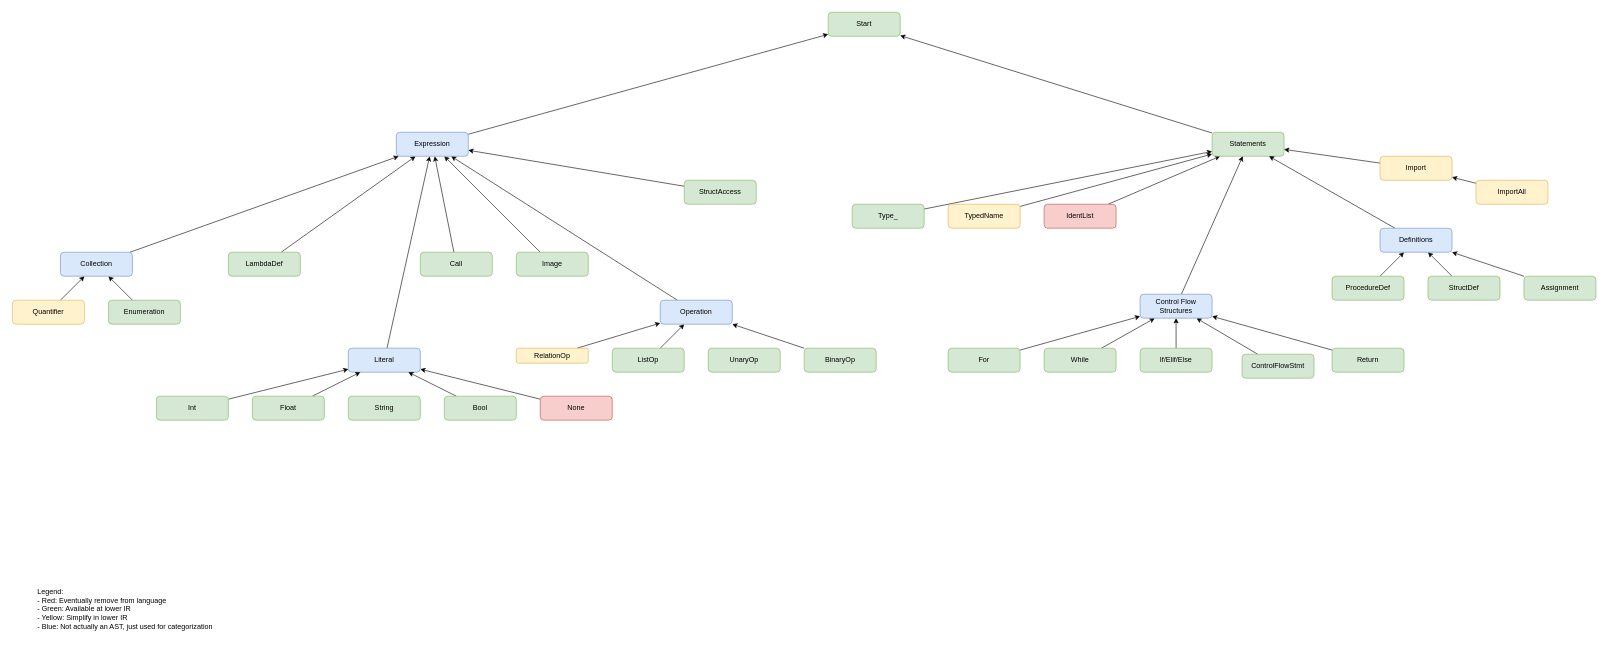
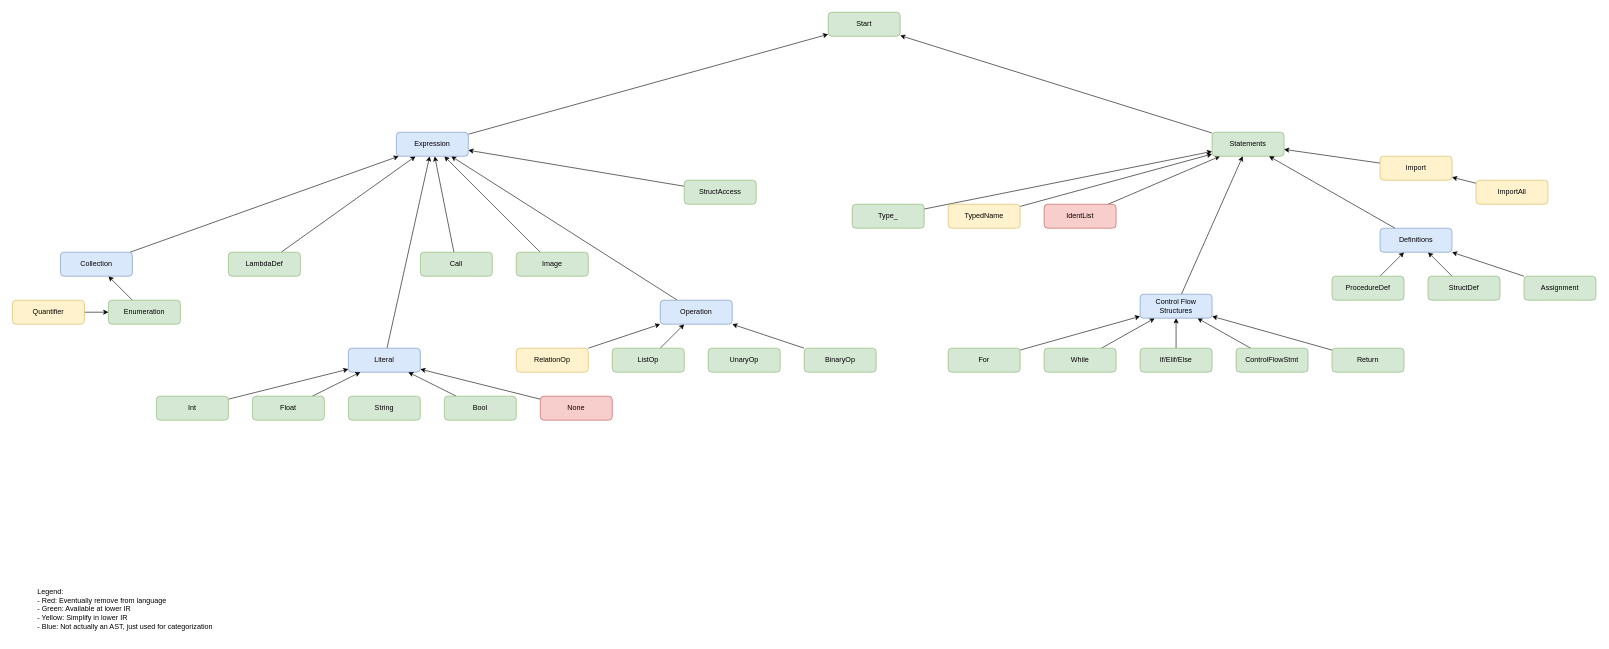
edge "Quantifier" -> "Collection": now "Quantifier" -> "Enumeration"
node "RelationOp": size 72x15 -> 72x24
node "ControlFlowStmt": moved (1278, 366) -> (1272, 360)
